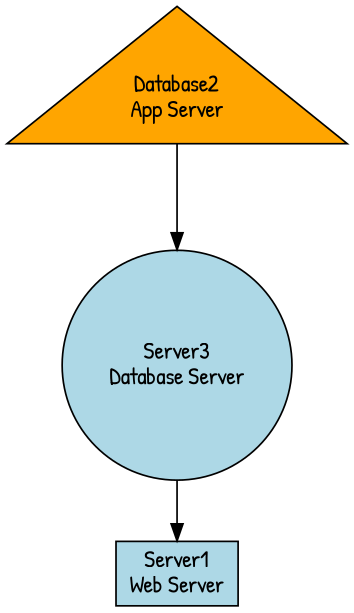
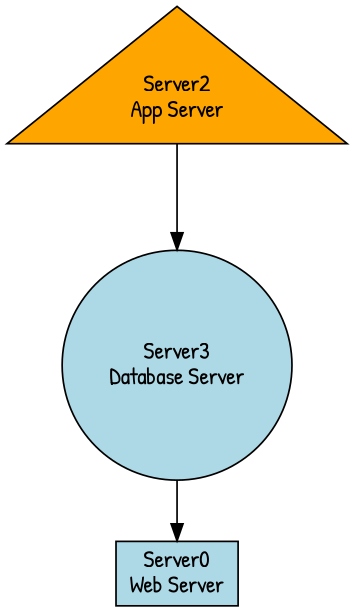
node "Database2 App Server": label "Database2 App Server" -> "Server2 App Server"
node "Server1 Web Server": label "Server1 Web Server" -> "Server0 Web Server"
